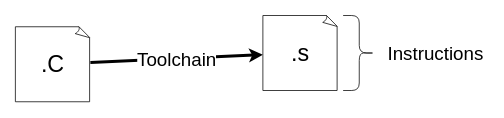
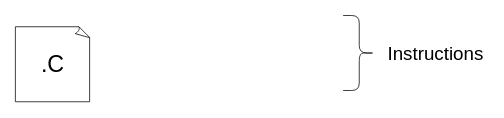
node ".s": removed
edge ".C" -> ".s": removed, label "Toolchain"
